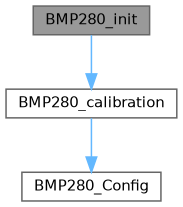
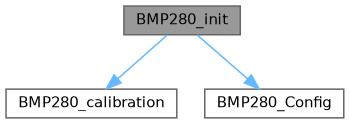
edge "BMP280_calibration" -> "BMP280_Config": now "BMP280_init" -> "BMP280_Config"
